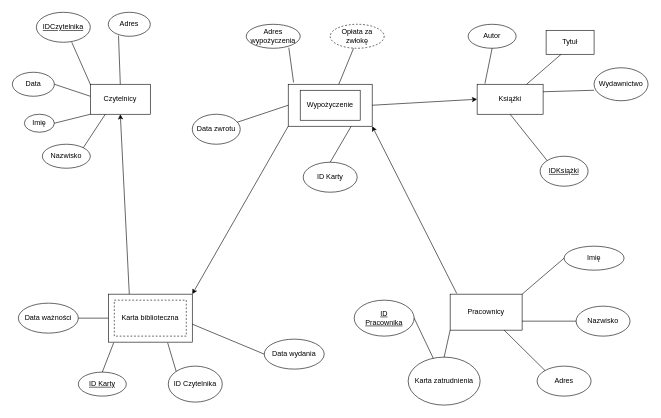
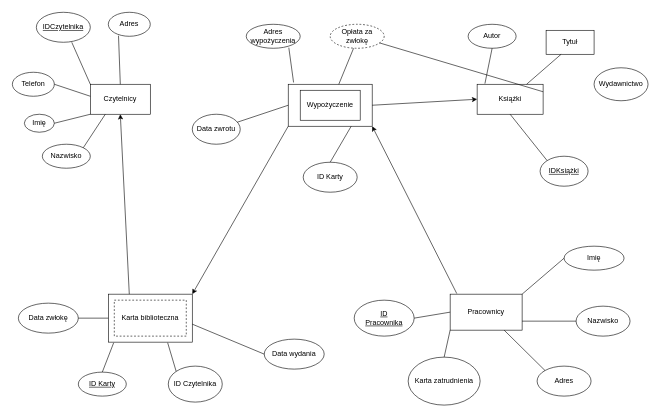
node "Data": label "Data" -> "Telefon"
edge "Wydawnictwo" -- "Książki": now "Opłata za zwłokę" -- "Książki"
node "Data ważności": label "Data ważności" -> "Data zwłokę"
edge "ID Pracownika" -- "Karta zatrudnienia": now "ID Pracownika" -- "Pracownicy"
